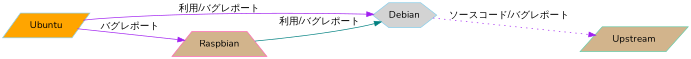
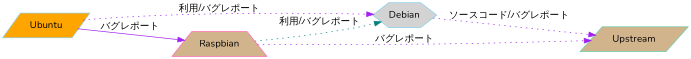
edge "Ubuntu" -> "Debian": style solid -> dotted
edge "Raspbian" -> "Debian": style solid -> dotted
edge "Raspbian" -> "Upstream": added, label "バグレポート"
